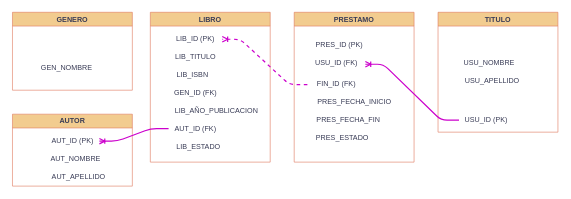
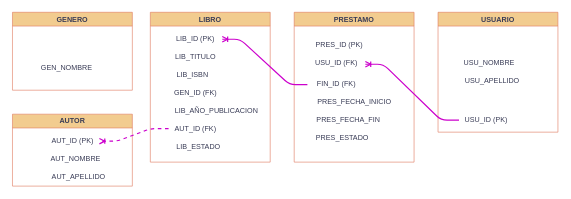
node "TITULO": label "TITULO" -> "USUARIO"
edge "FIN_ID (FK)" -> "LIB_ID (PK)": style dashed -> solid
edge "AUT_ID (FK)" -> "AUT_ID (PK)": style solid -> dashed
